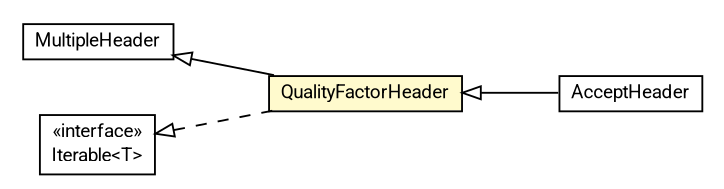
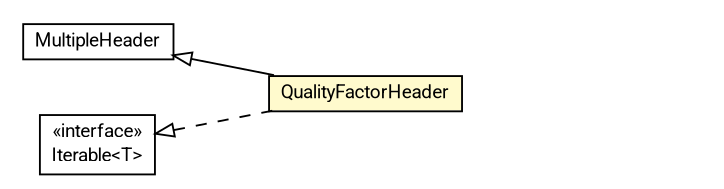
node "AcceptHeader": removed
